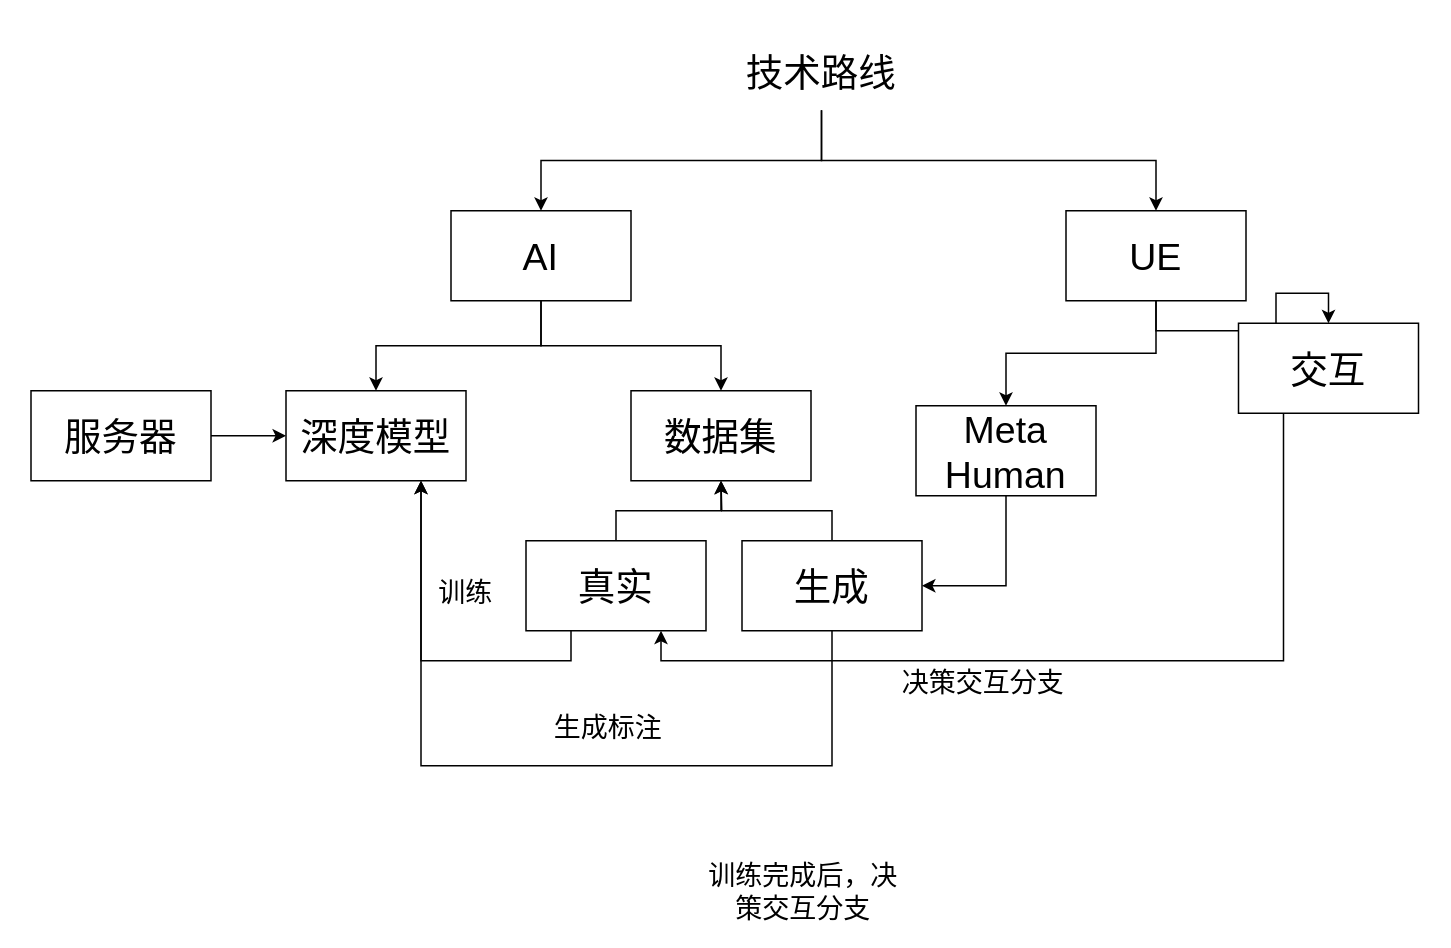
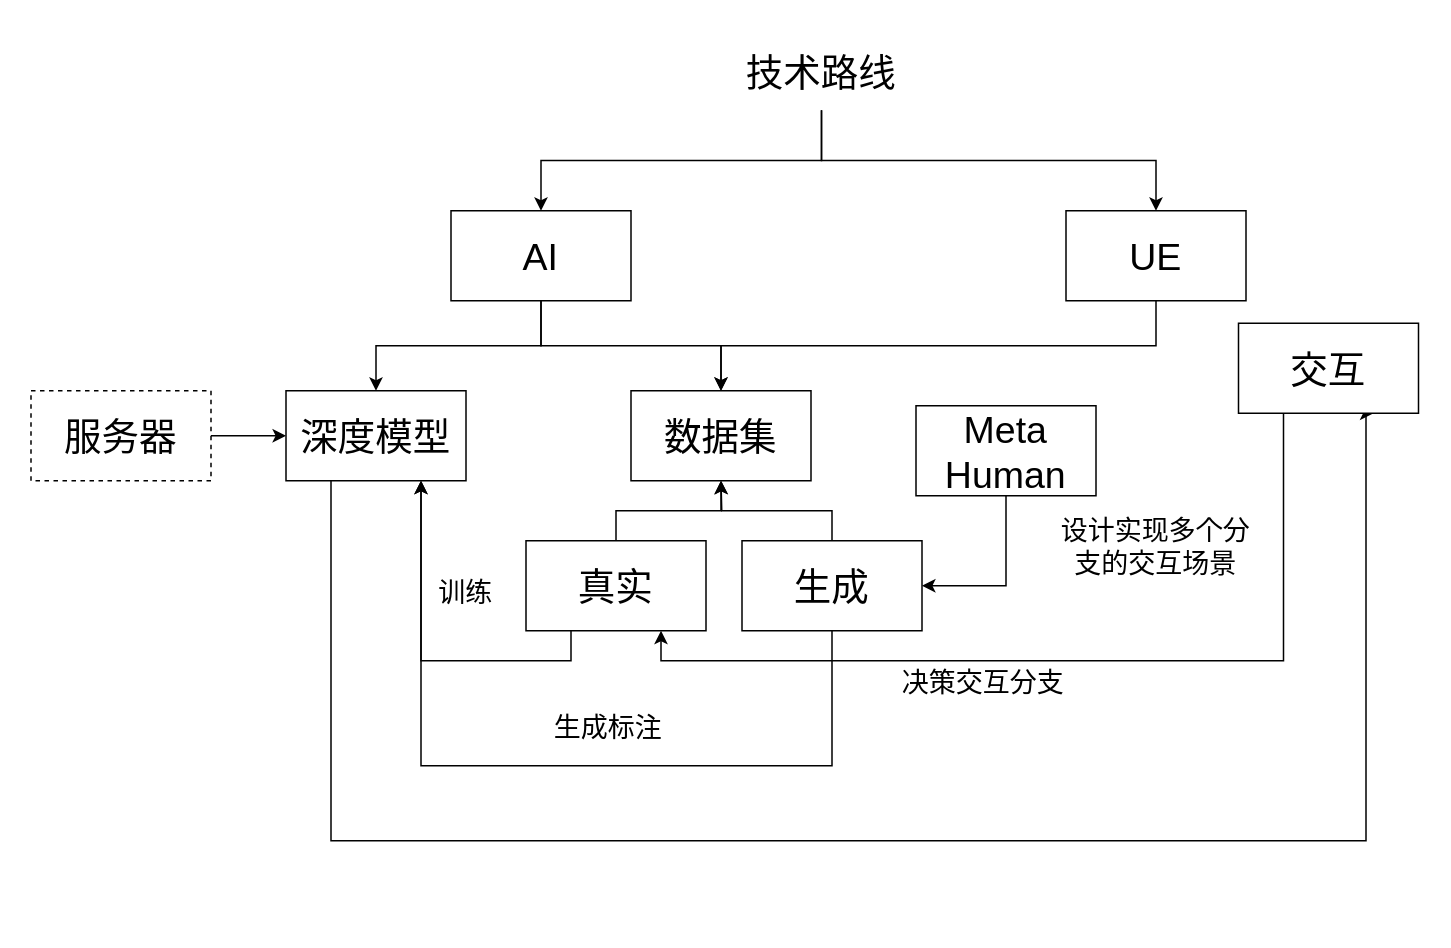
edge "UE" -> "交互": removed
edge "UE" -> "Meta Human": now "UE" -> "数据集"
node "服务器": style solid -> dashed
node "设计实现多个分支的交互场景": added
edge "深度模型" -> "交互": added
node "训练完成后，决策交互分支": removed
